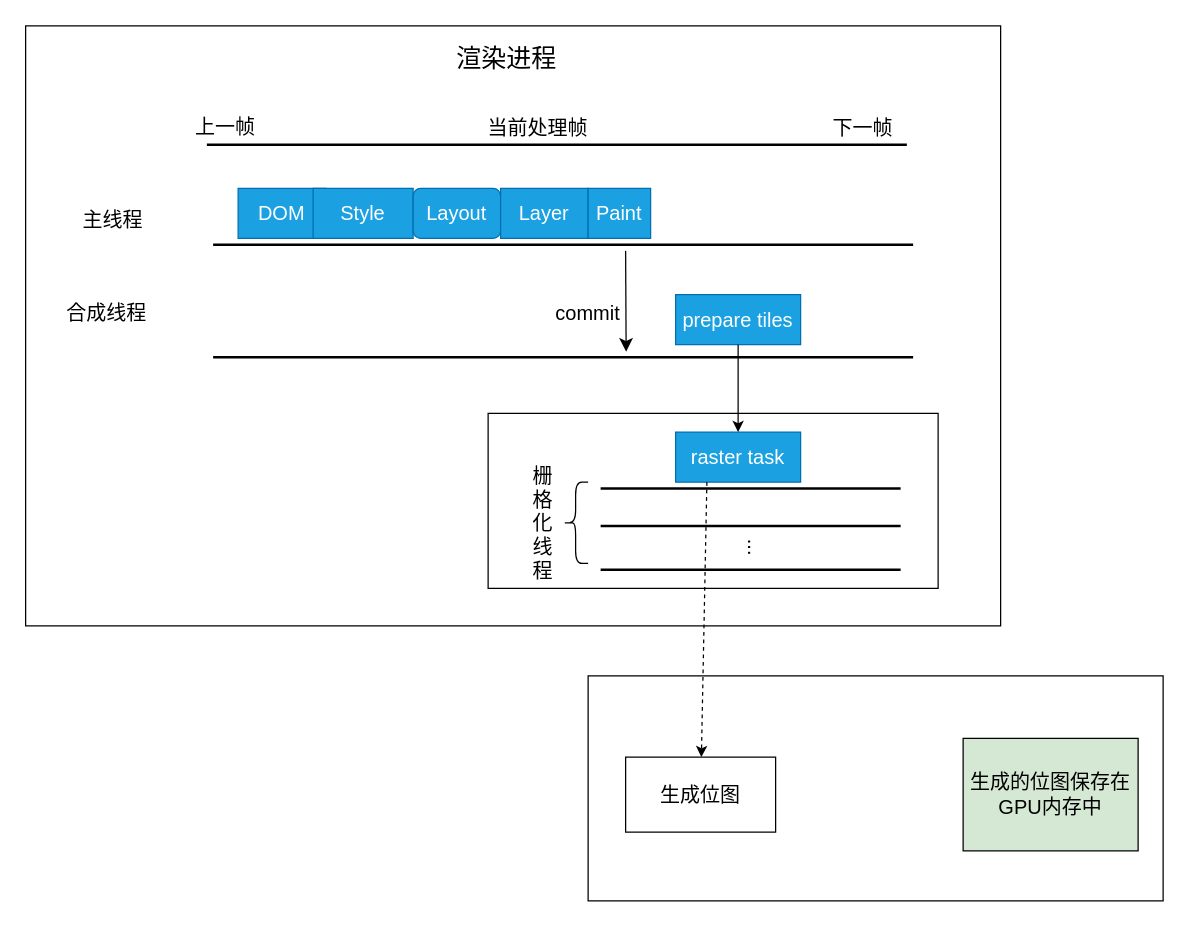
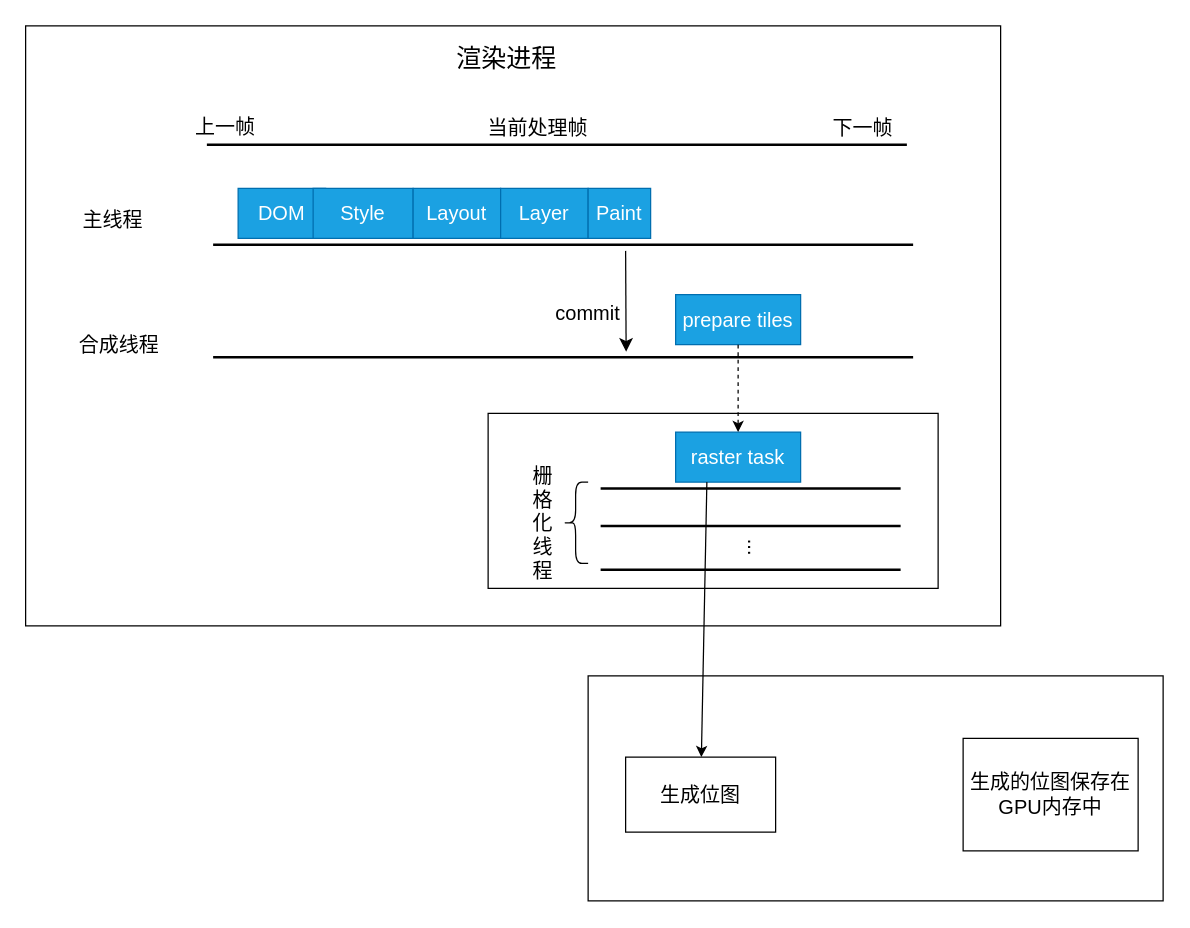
node "Layout": shape rounded rectangle -> rectangle
node "合成线程": moved (107, 313) -> (119, 344)
edge "prepare tiles" -> "raster task": style solid -> dashed
edge "raster task" -> "生成位图": style dashed -> solid
node "生成的位图保存在GPU内存中": fillcolor #d5e8d4 -> #ffffff
